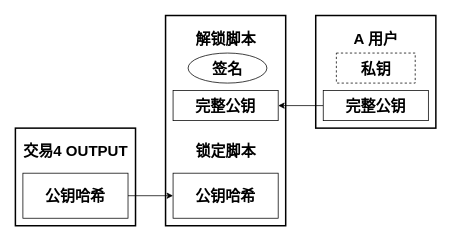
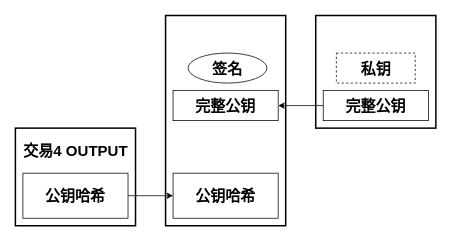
node "解锁脚本": removed
node "A 用户": removed
node "锁定脚本": removed
